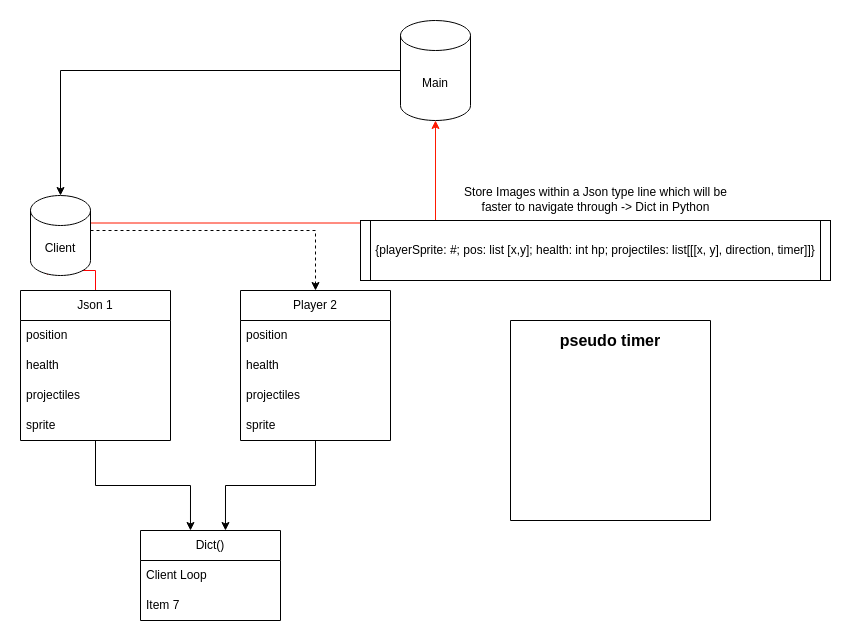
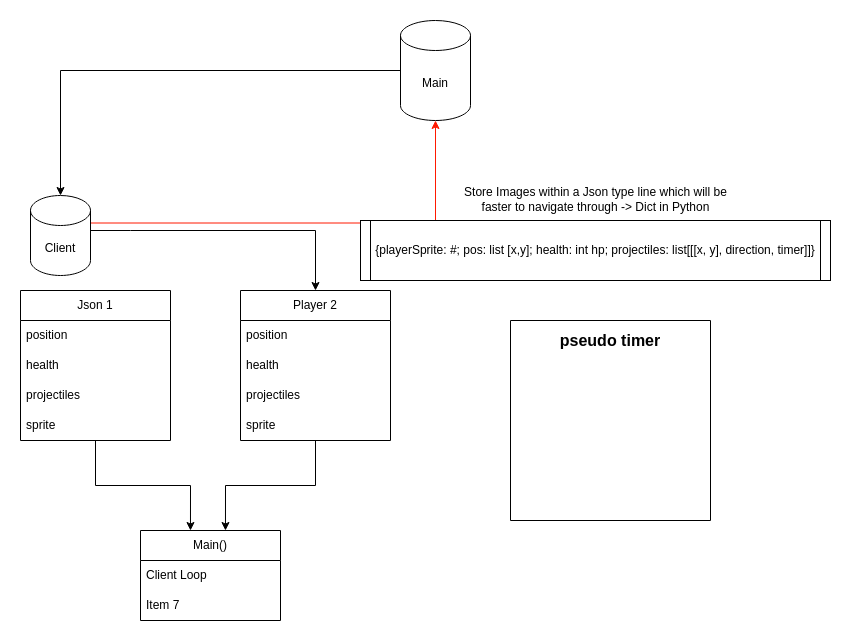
edge "Client" -> "Player 2": style dashed -> solid
edge "Json 1" -> "Client": removed
node "Dict()": label "Dict()" -> "Main()"
